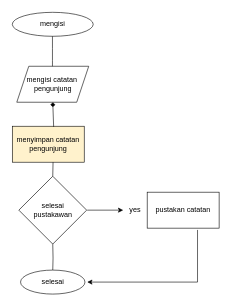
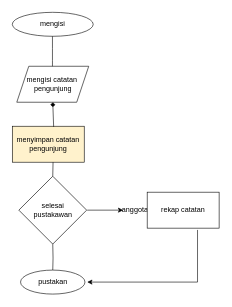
node "yes": label "yes" -> "anggota"
node "pustakan catatan": label "pustakan catatan" -> "rekap catatan"
node "selesai": label "selesai" -> "pustakan"
